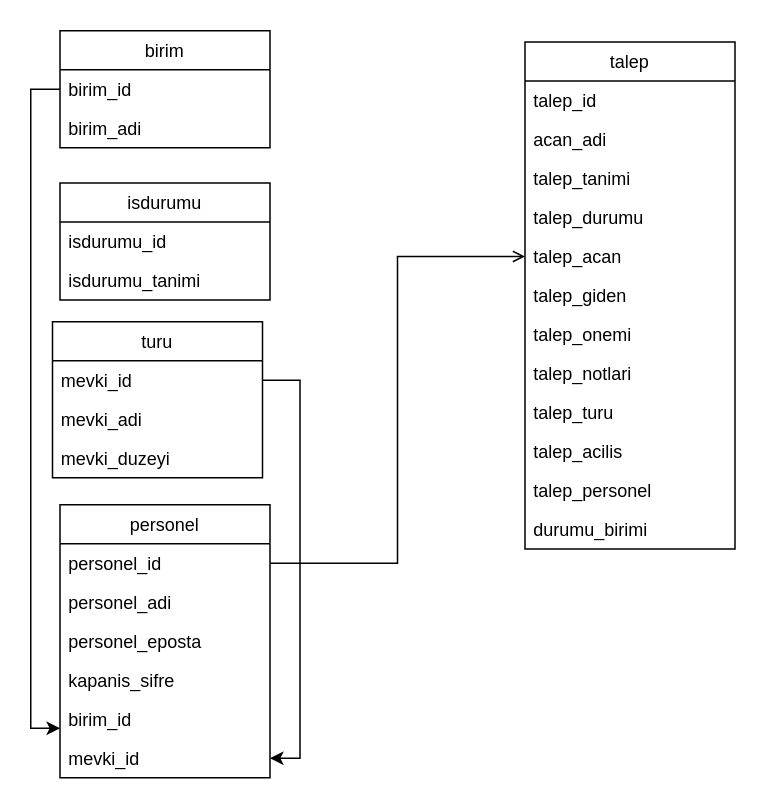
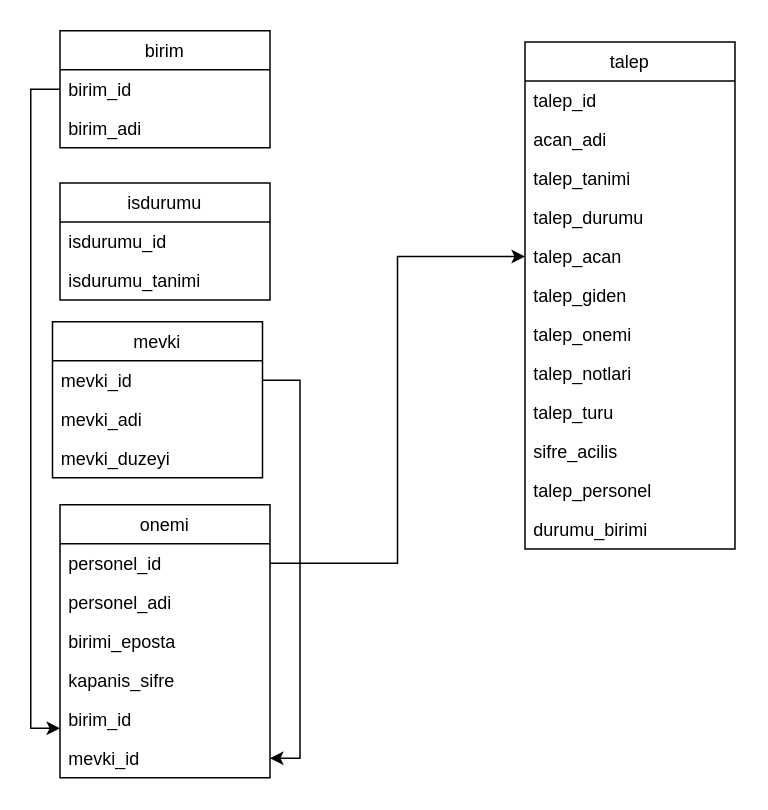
edge "personel_id" -> "talep_acan": arrowhead open -> classic
node "turu": label "turu" -> "mevki"
node "talep_acilis": label "talep_acilis" -> "sifre_acilis"
node "personel": label "personel" -> "onemi"
node "personel_eposta": label "personel_eposta" -> "birimi_eposta"
